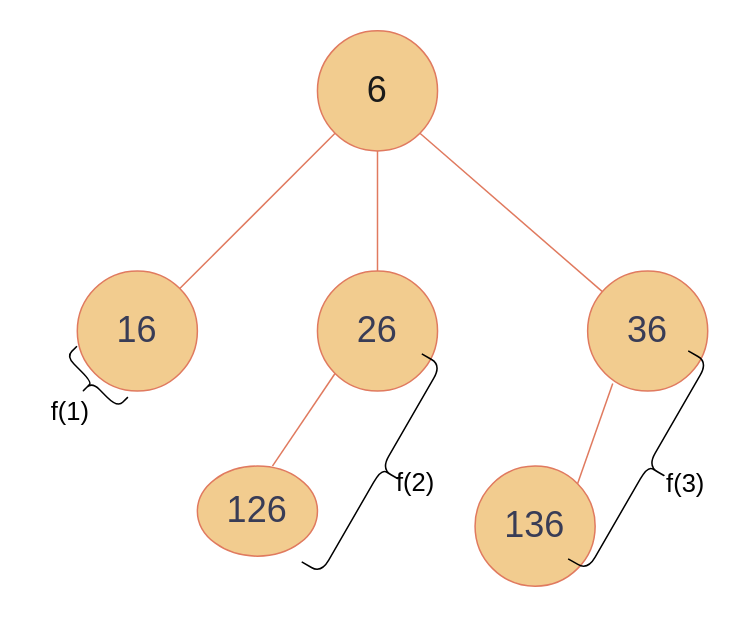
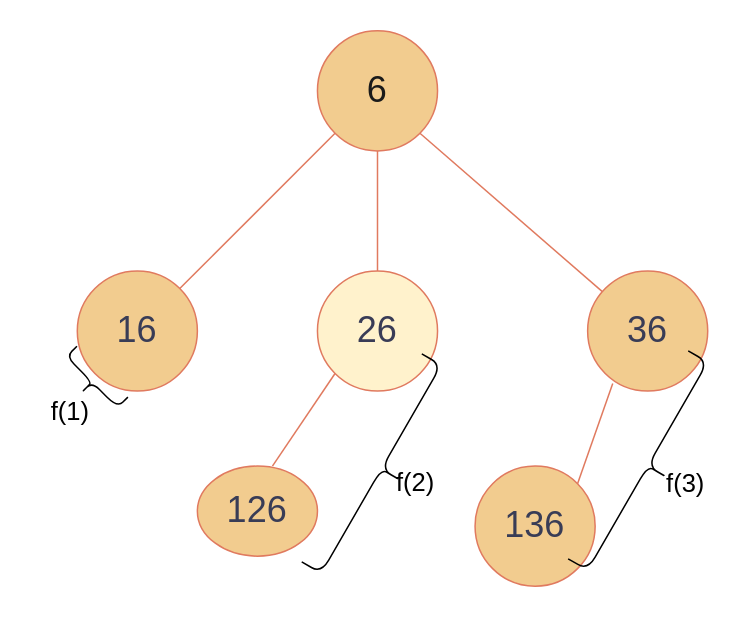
node "26": fillcolor #f2cc8f -> #fff2cc
